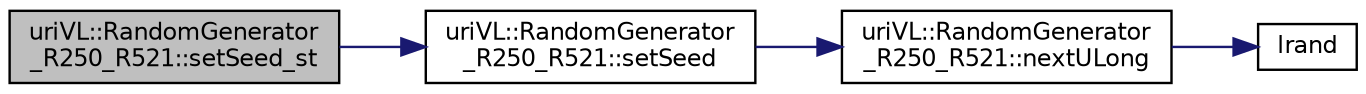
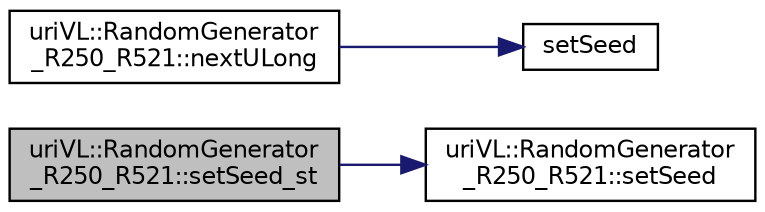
edge "uriVL::RandomGenerator _R250_R521::setSeed" -> "uriVL::RandomGenerator _R250_R521::nextULong": removed
node "lrand": label "lrand" -> "setSeed"
